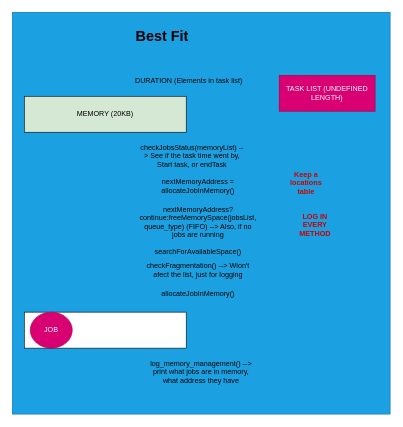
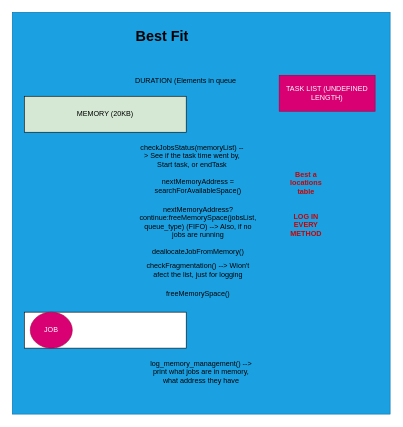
node "DURATION (Elements in task list)": label "DURATION (Elements in task list)" -> "DURATION (Elements in queue list)"
node "Keep a locations table": label "Keep a locations table" -> "Best a locations table"
node "nextMemoryAddress = allocateJobInMemory()": label "nextMemoryAddress = allocateJobInMemory()" -> "nextMemoryAddress = searchForAvailableSpace()"
node "LOG IN EVERY METHOD": moved (315, 225) -> (306, 225)
node "searchForAvailableSpace()": label "searchForAvailableSpace()" -> "deallocateJobFromMemory()"
node "allocateJobInMemory()": label "allocateJobInMemory()" -> "freeMemorySpace()"
